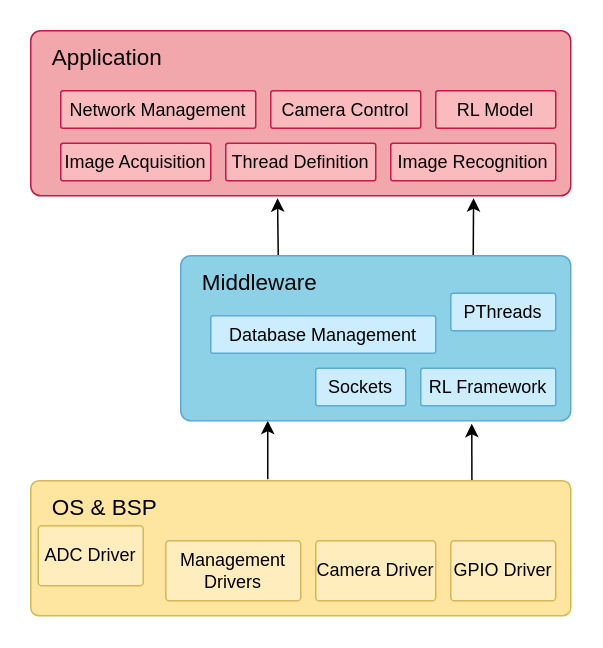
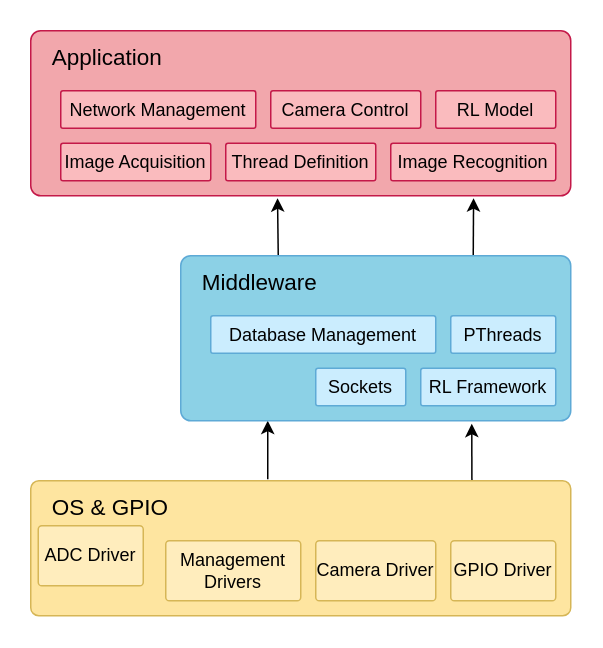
node "PThreads": moved (503, 312) -> (503, 335)
node "OS & BSP": label "OS & BSP" -> "OS & GPIO"
